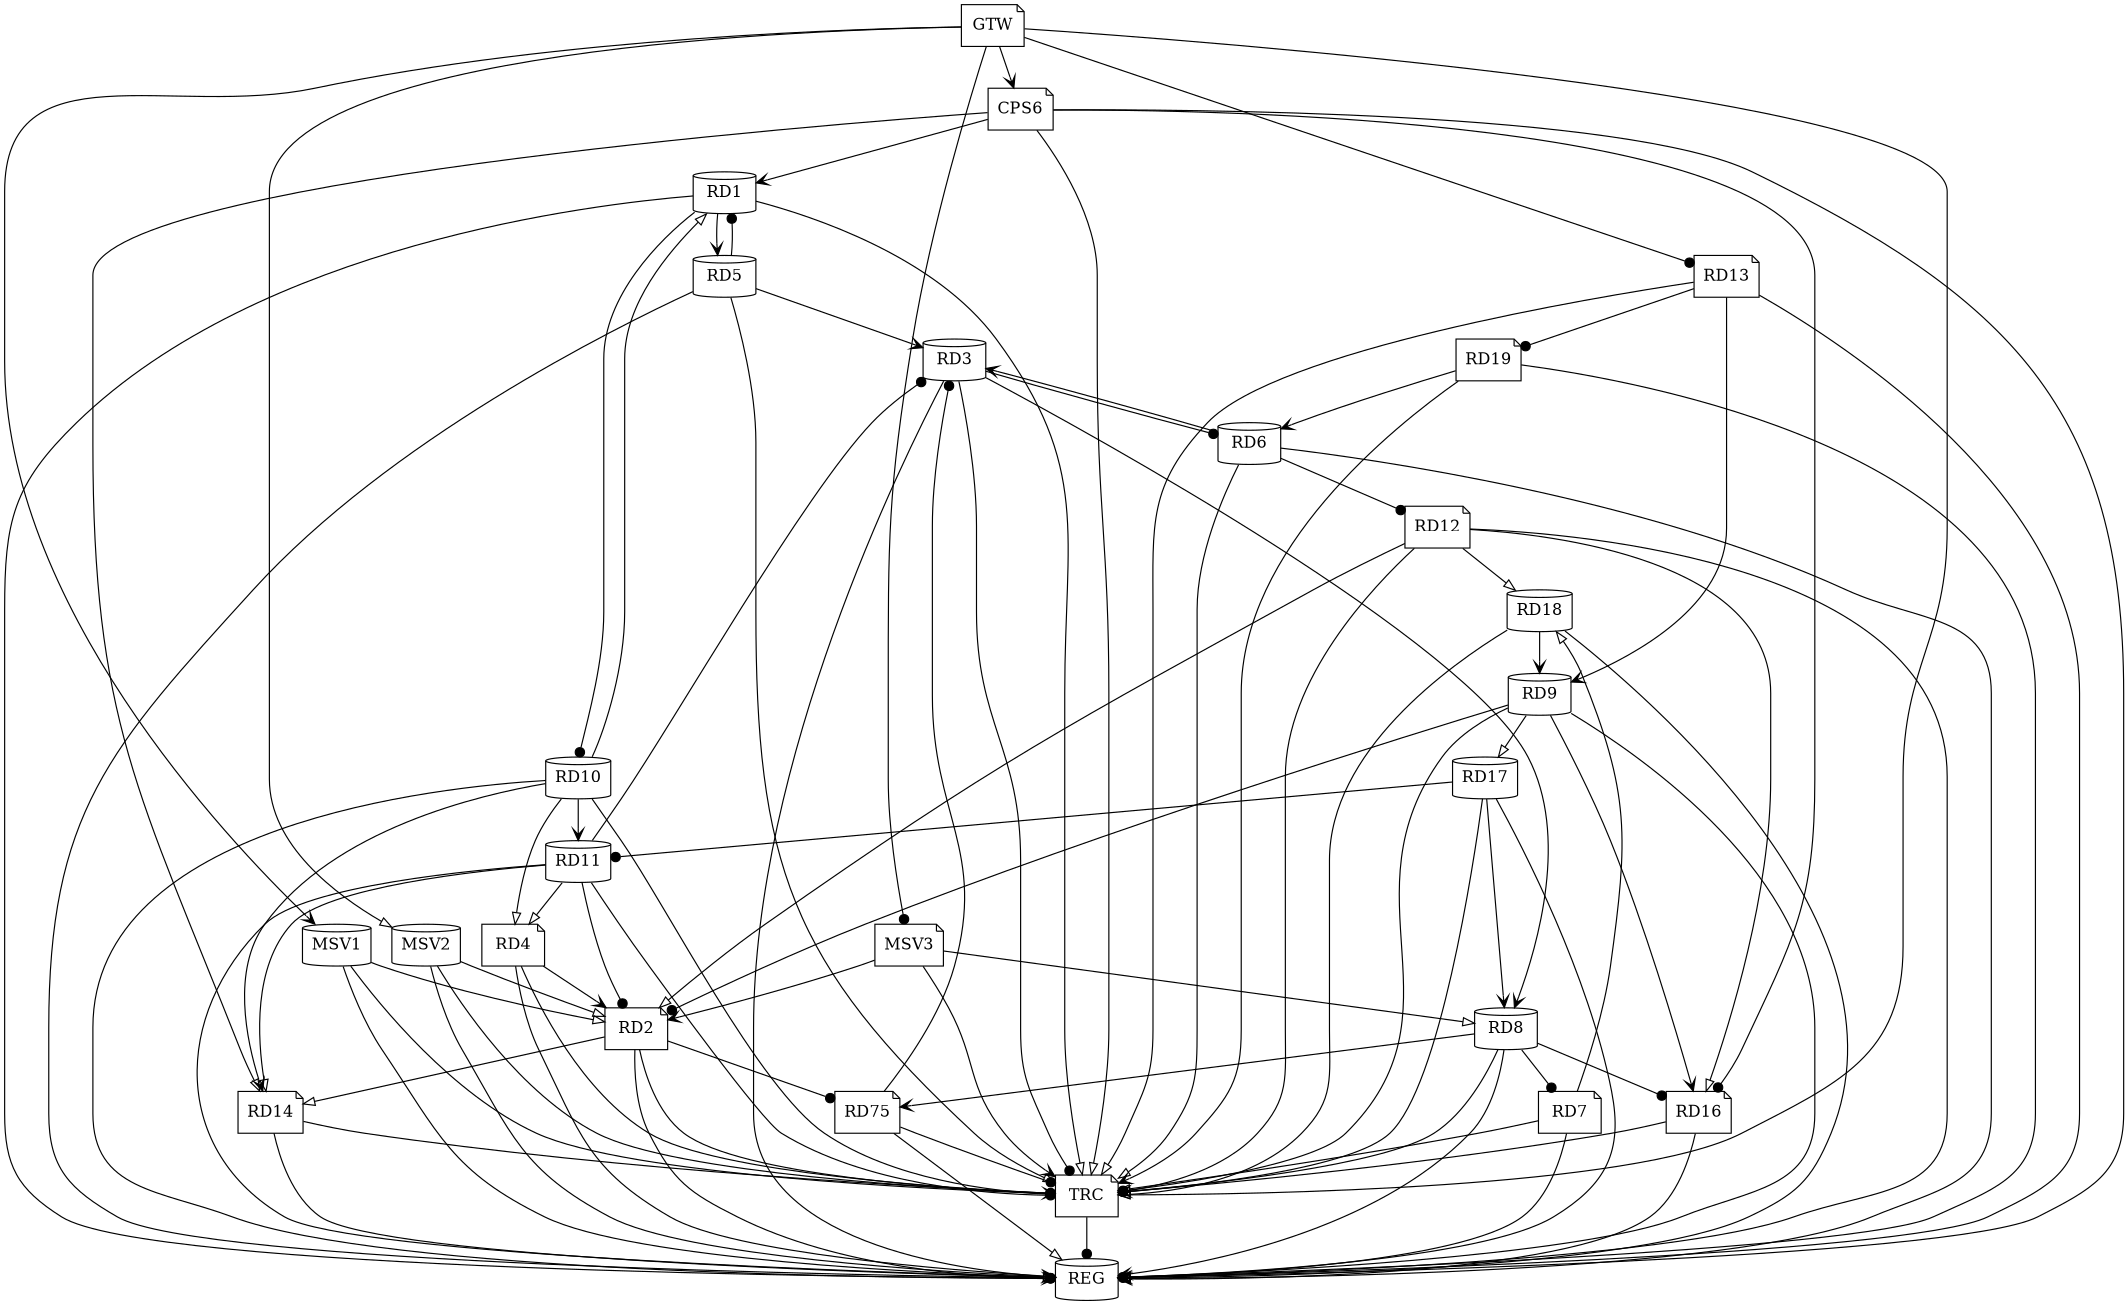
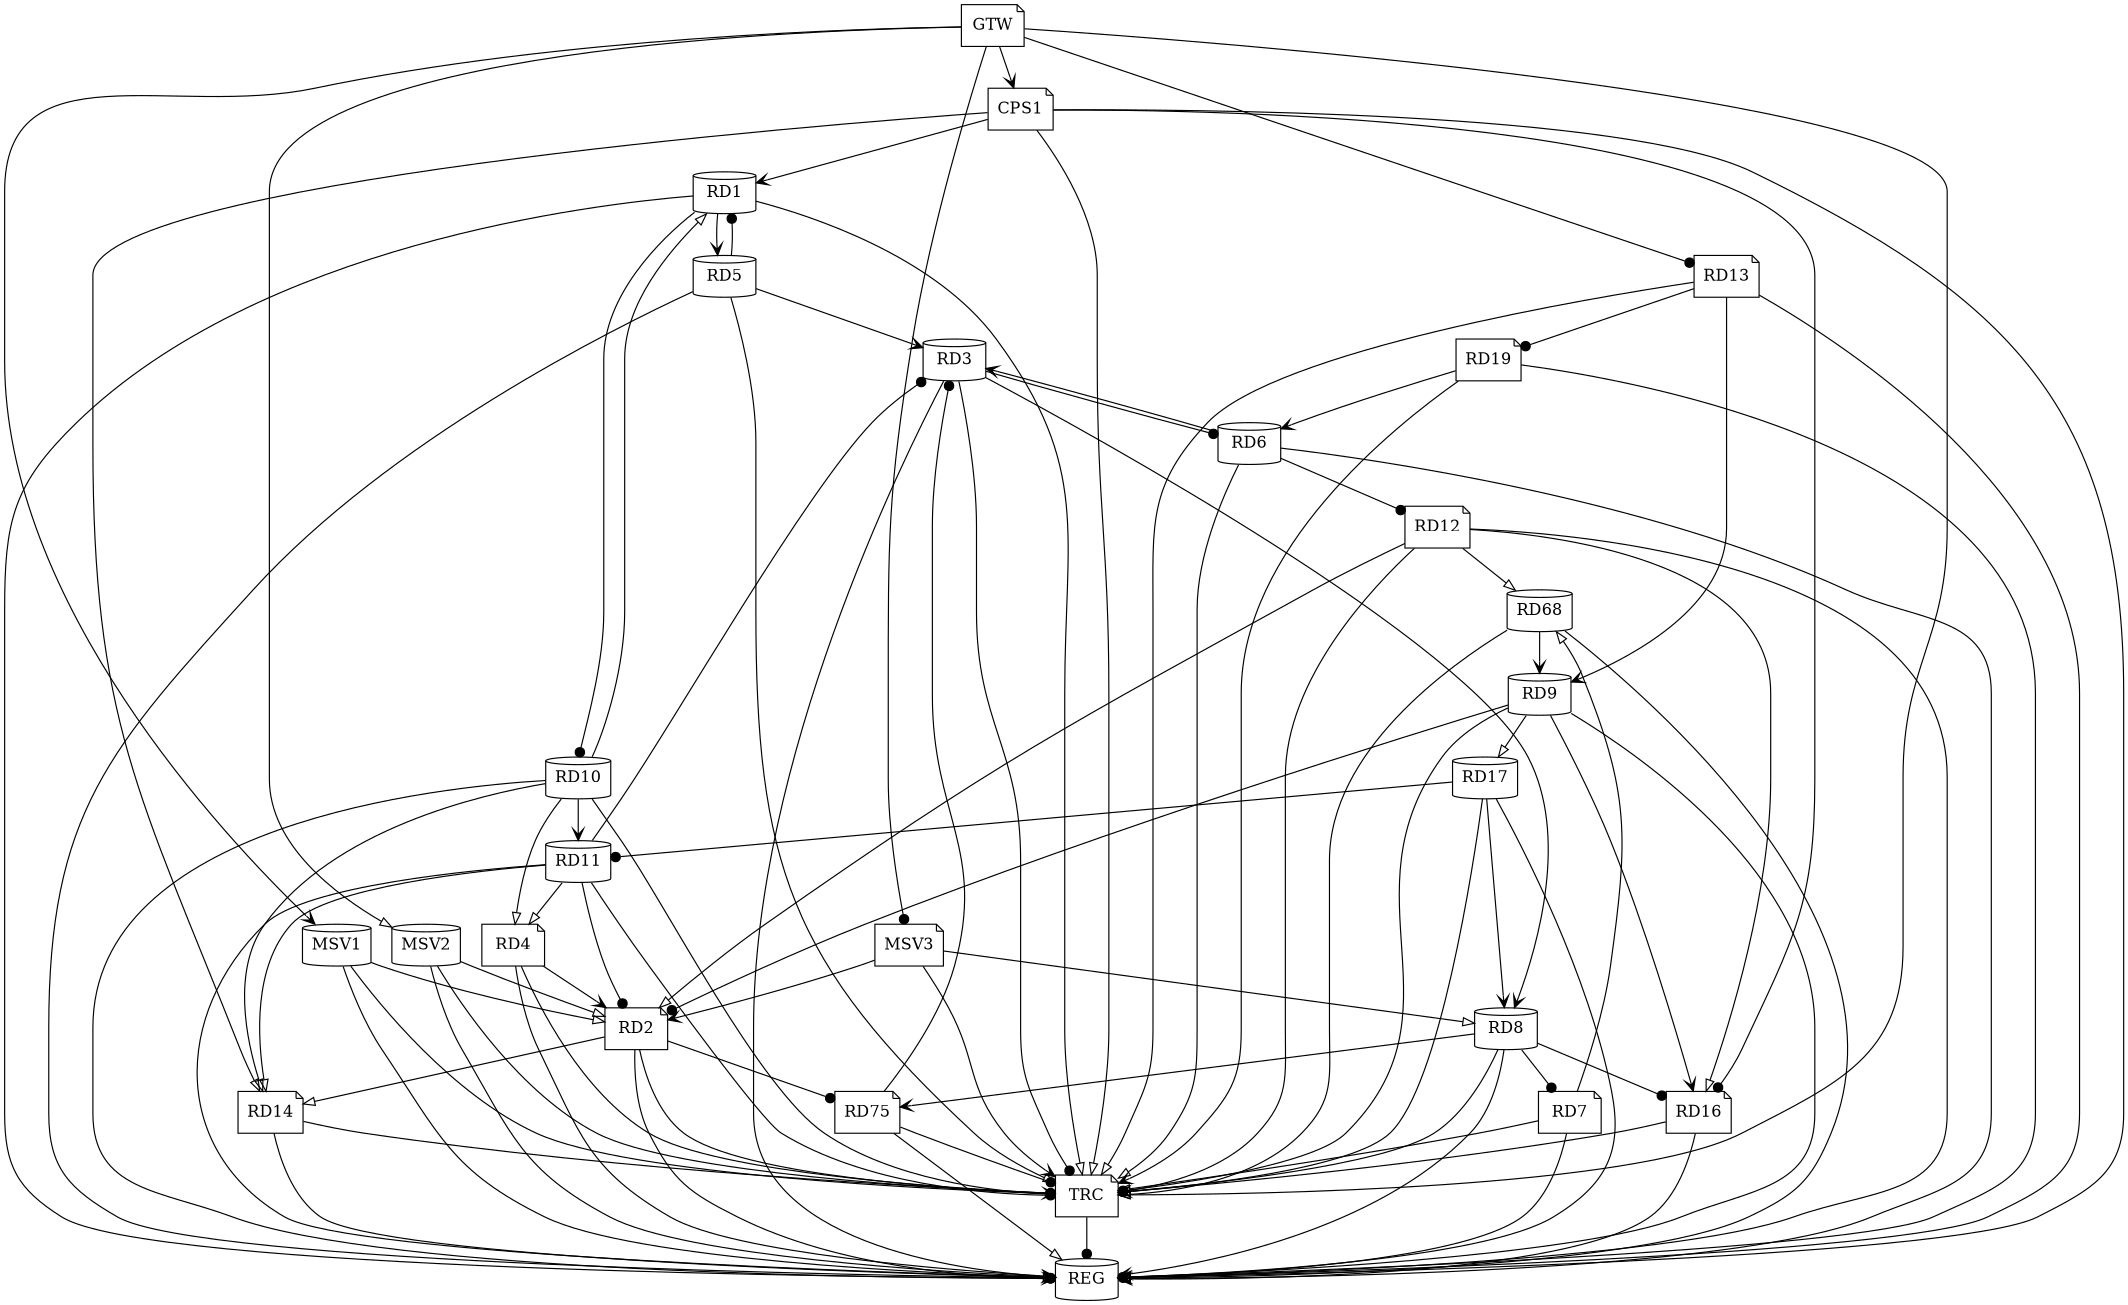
node "CPS6": label "CPS6" -> "CPS1"
node "RD18": label "RD18" -> "RD68"
edge "RD10" -> "RD14": arrowhead vee -> onormal
